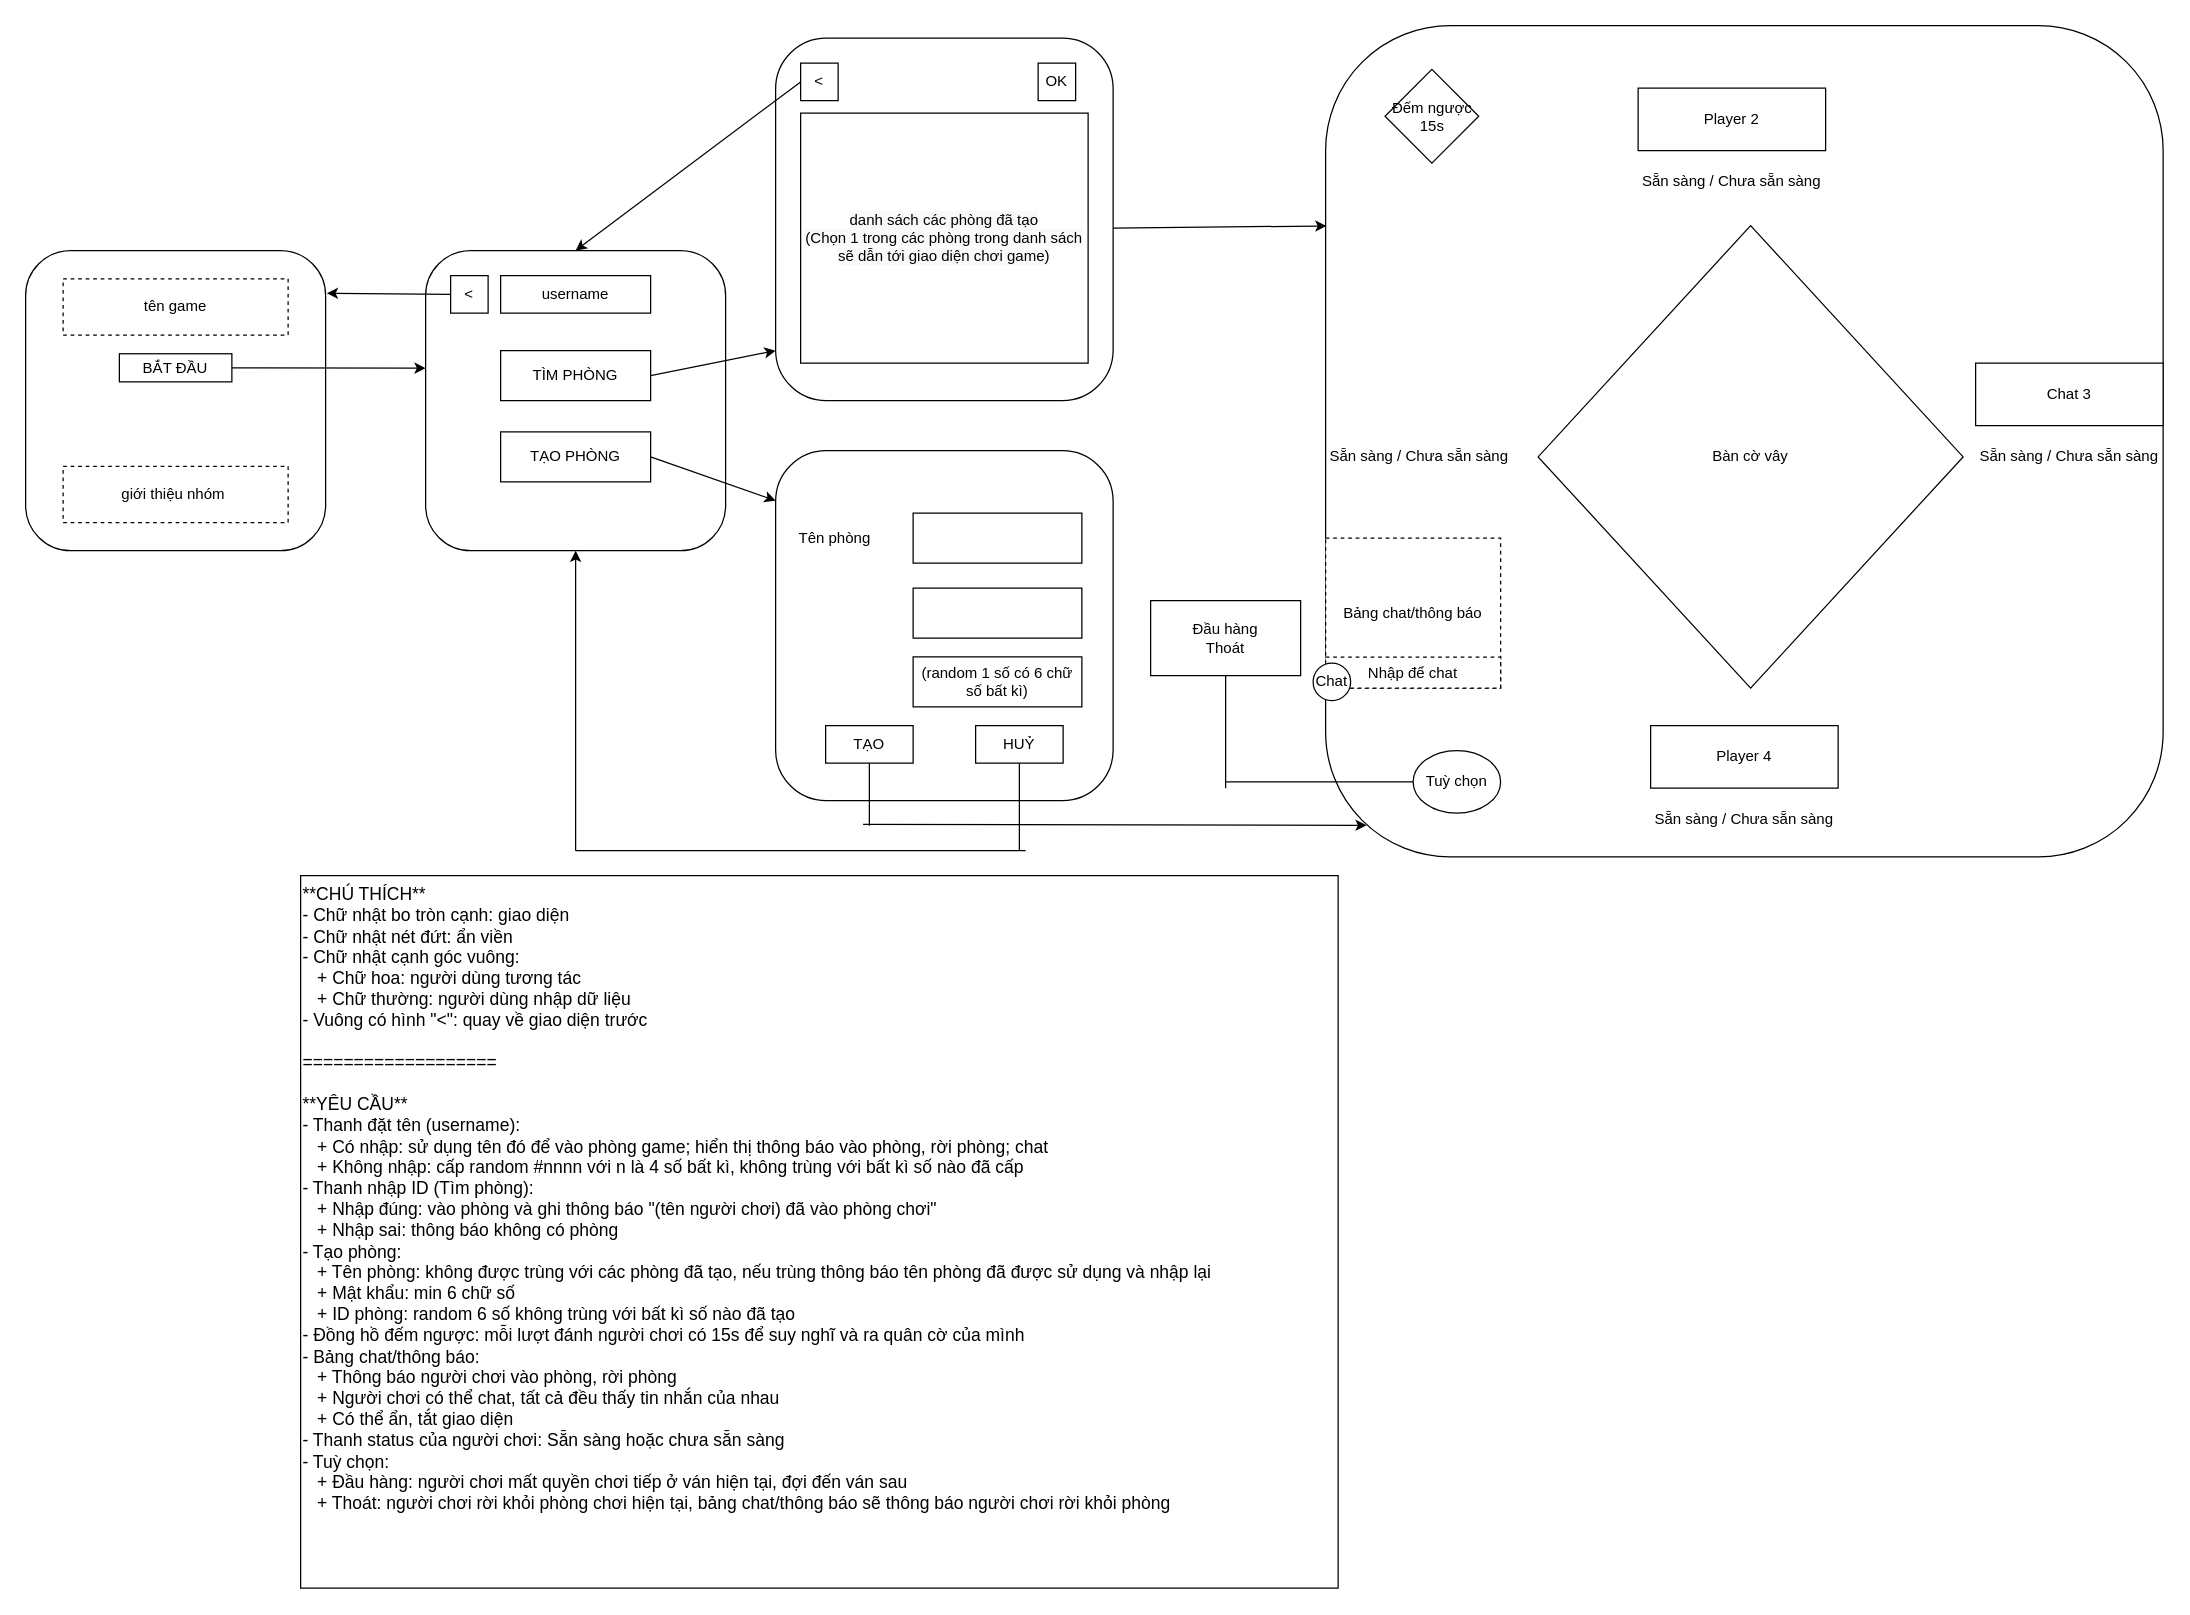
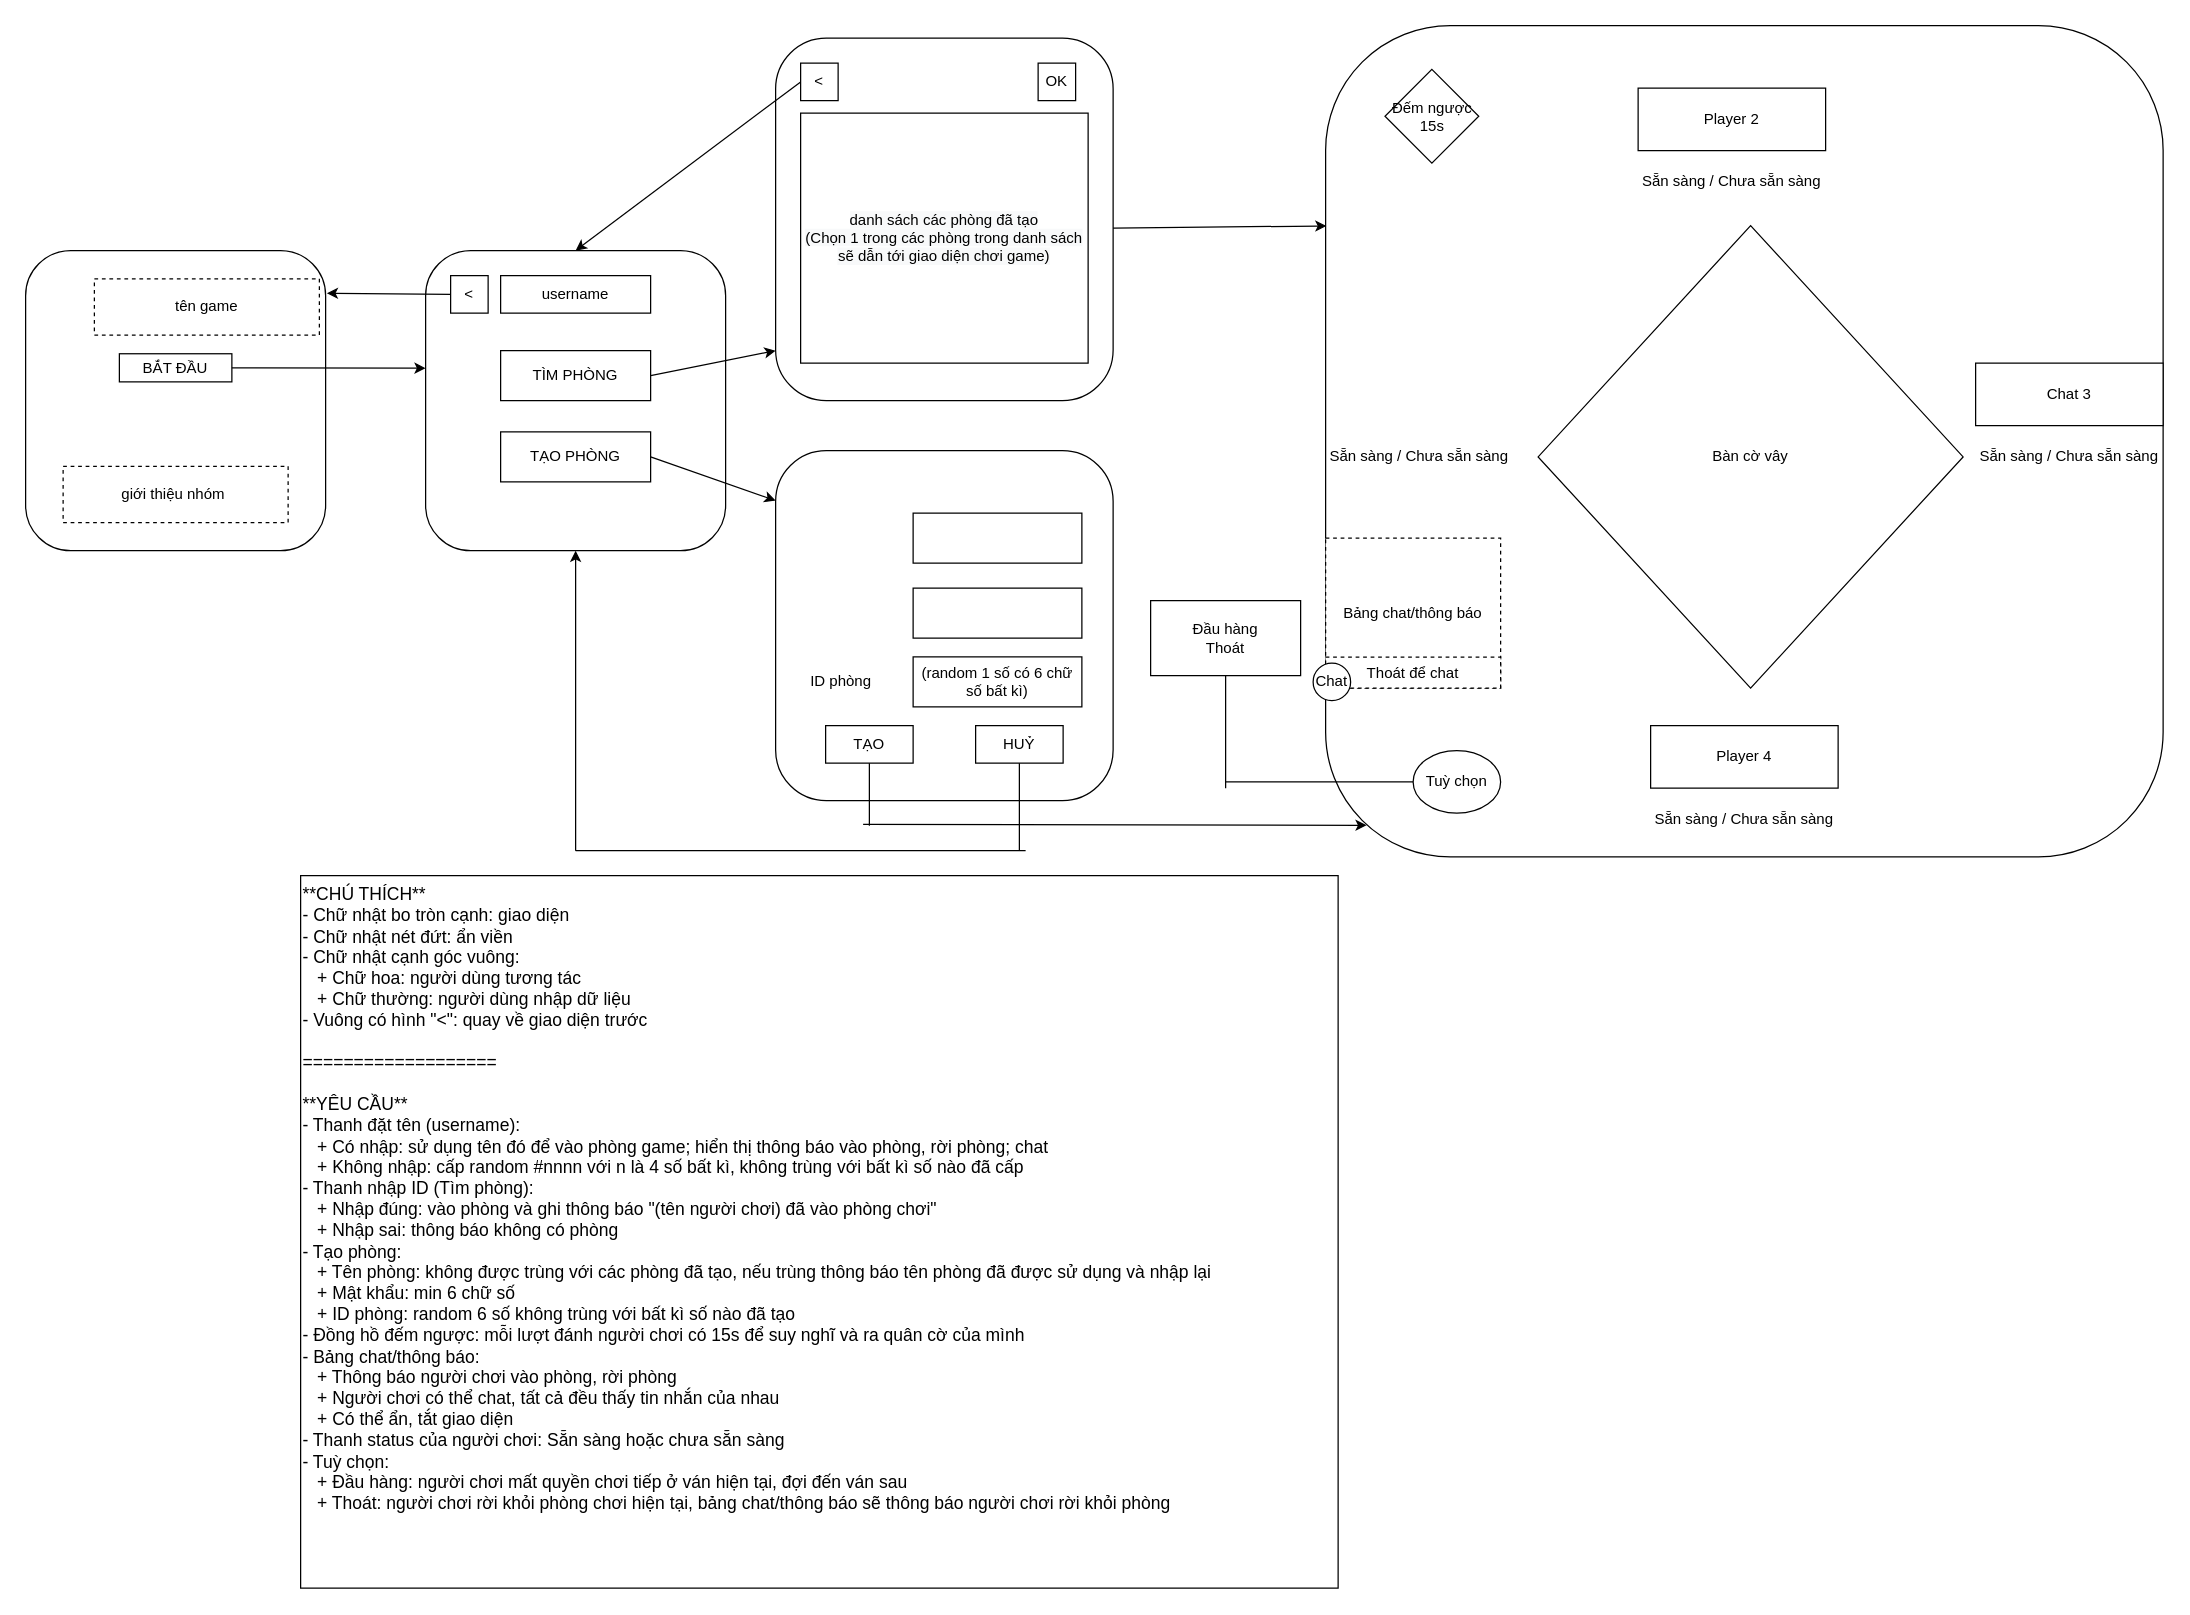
node "tên game": moved (176, 307) -> (207, 307)
node "Tên phòng": removed
node "Nhập để chat": label "Nhập để chat" -> "Thoát để chat"
node "ID phòng": added
